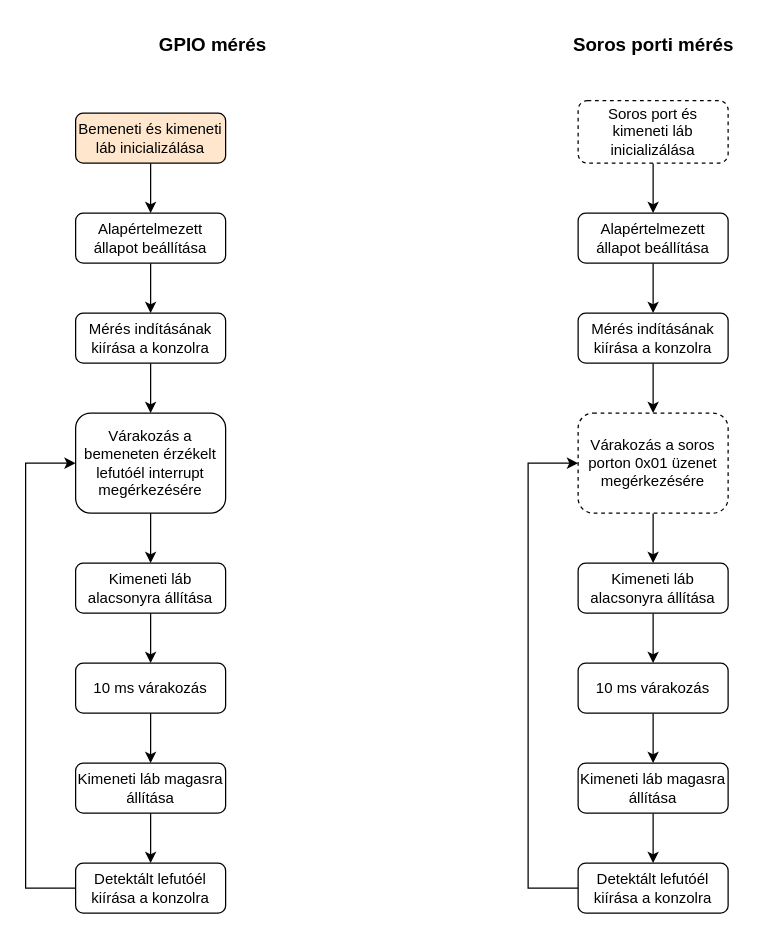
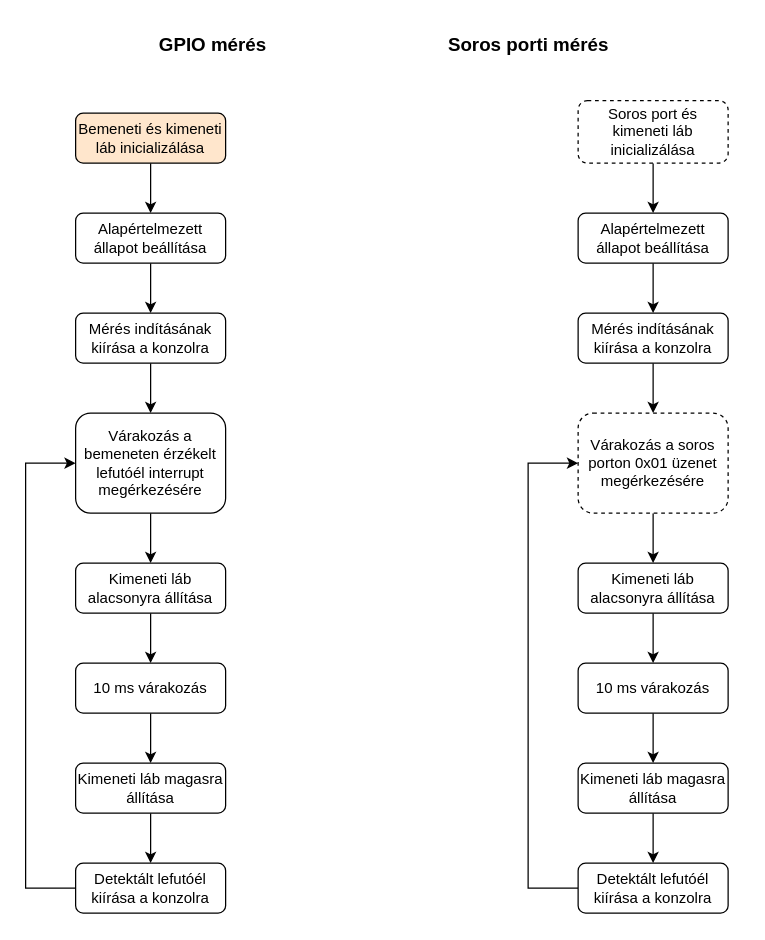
node "Soros porti mérés": moved (653, 44) -> (528, 44)
